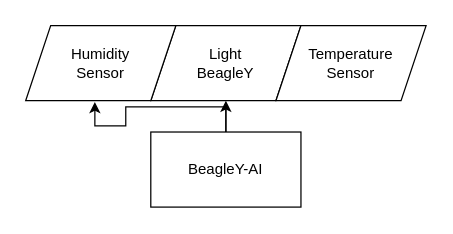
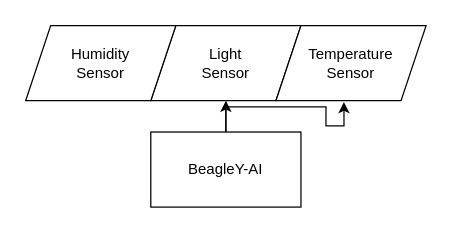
node "Light BeagleY": label "Light BeagleY" -> "Light Sensor"
edge "BeagleY-AI" -> "Humidity Sensor": removed
edge "BeagleY-AI" -> "Temperature Sensor": added
